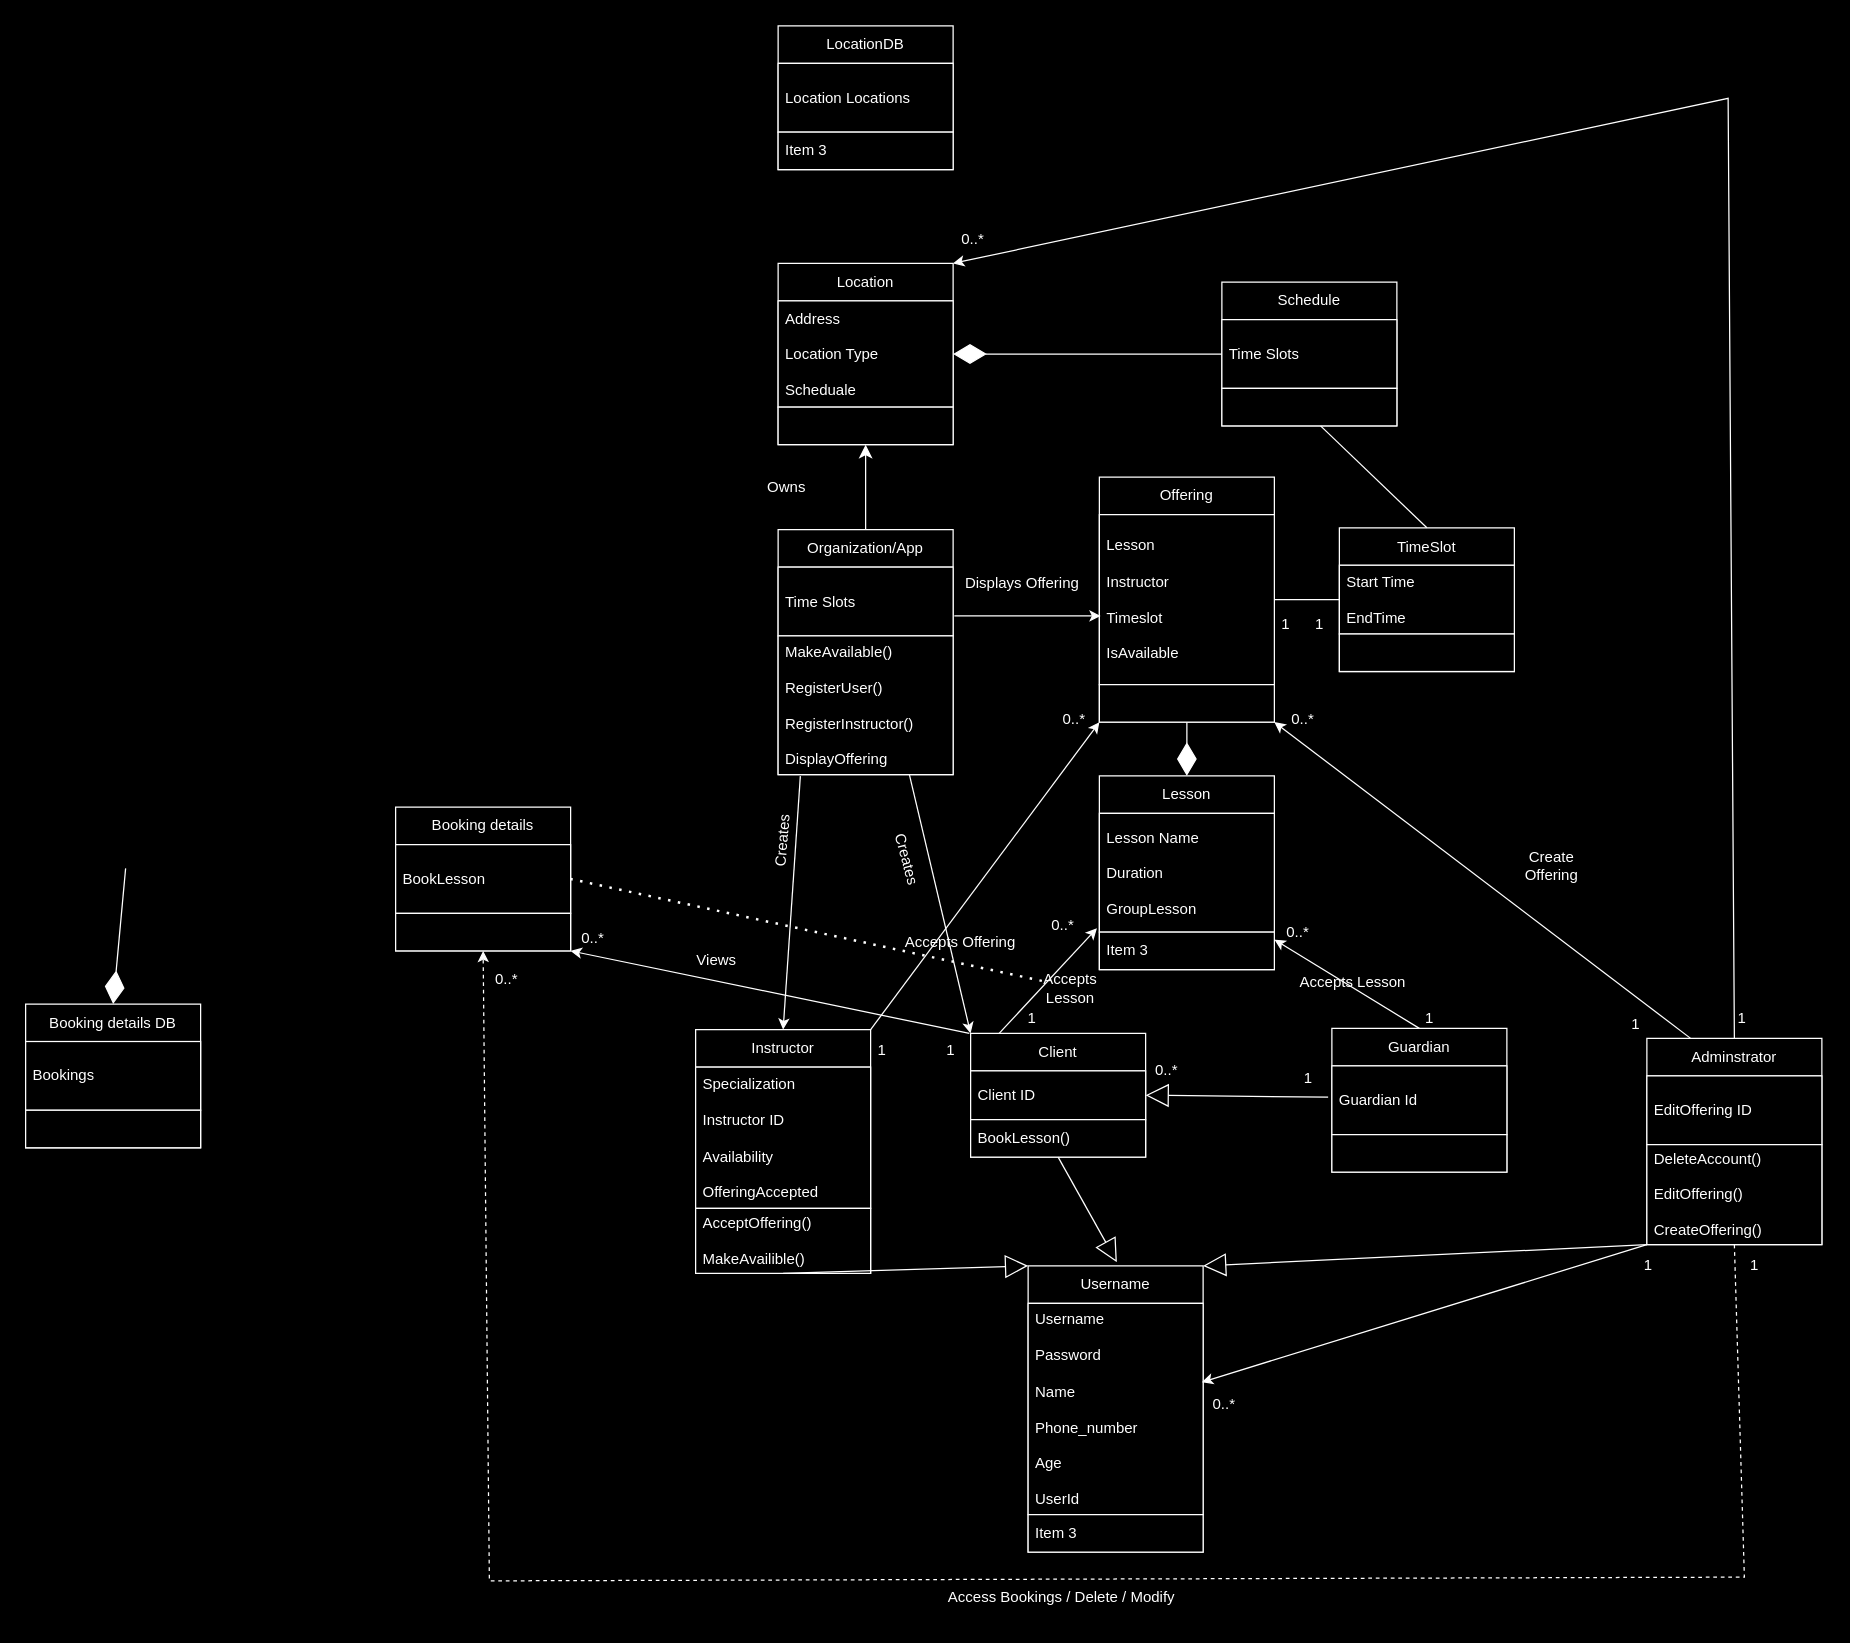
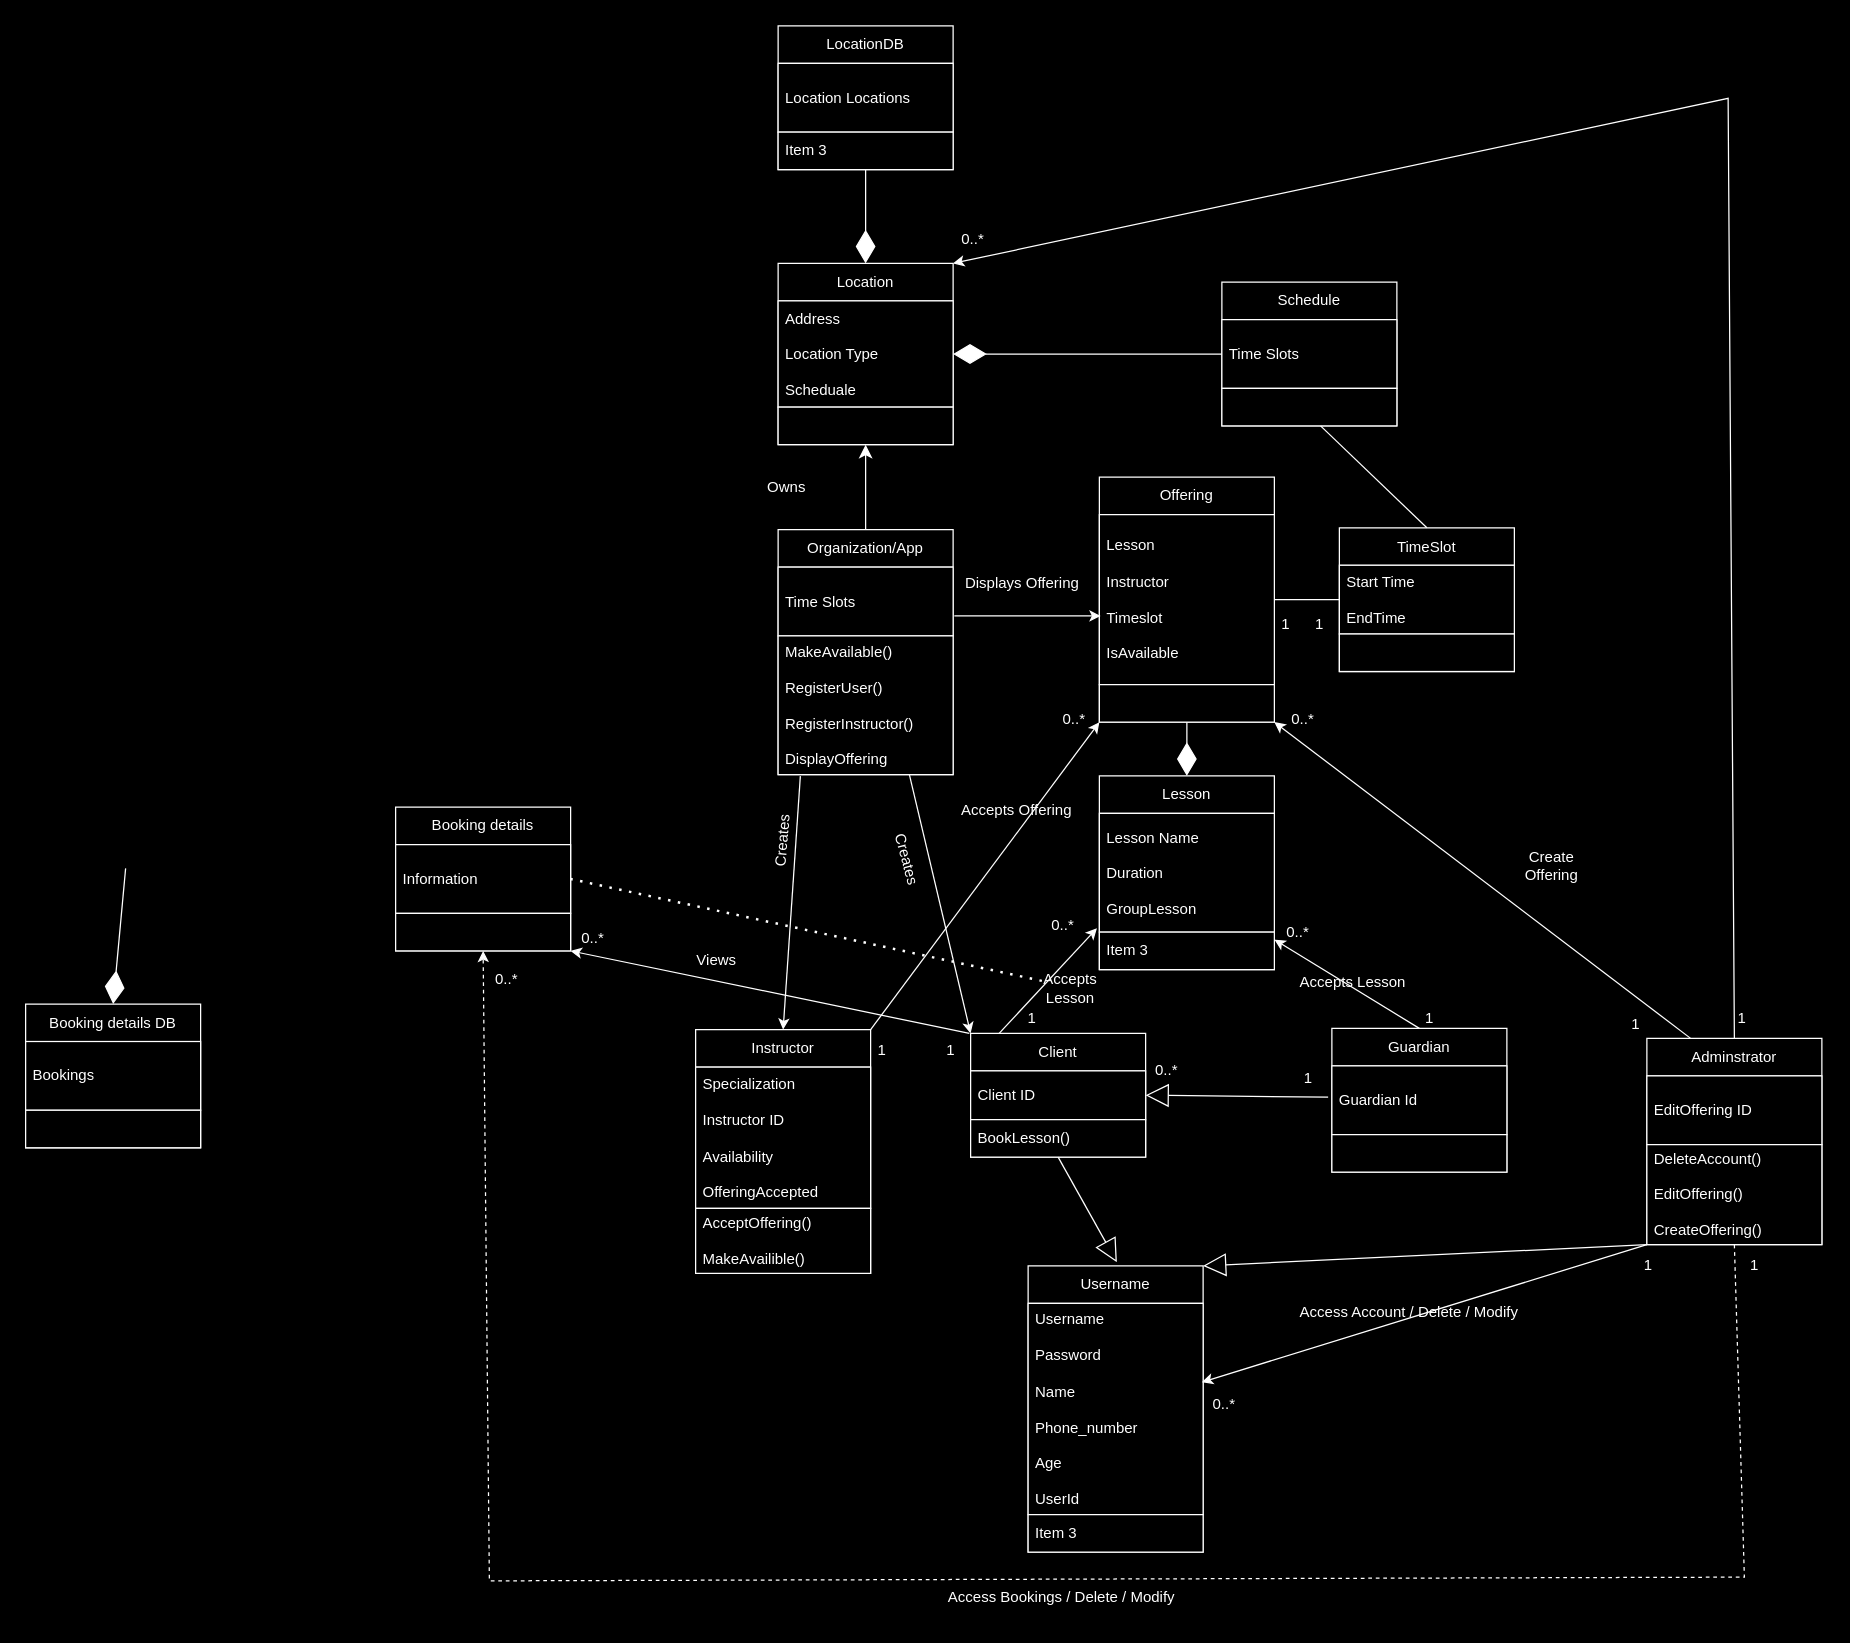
edge "LocationDB" -> "Location": added
node "BookLesson": label "BookLesson" -> "Information"
node "Accepts Offering": moved (961, 942) -> (1017, 811)
edge "Instructor" -> "Username": removed
node "Access Account / Delete / Modify": added
